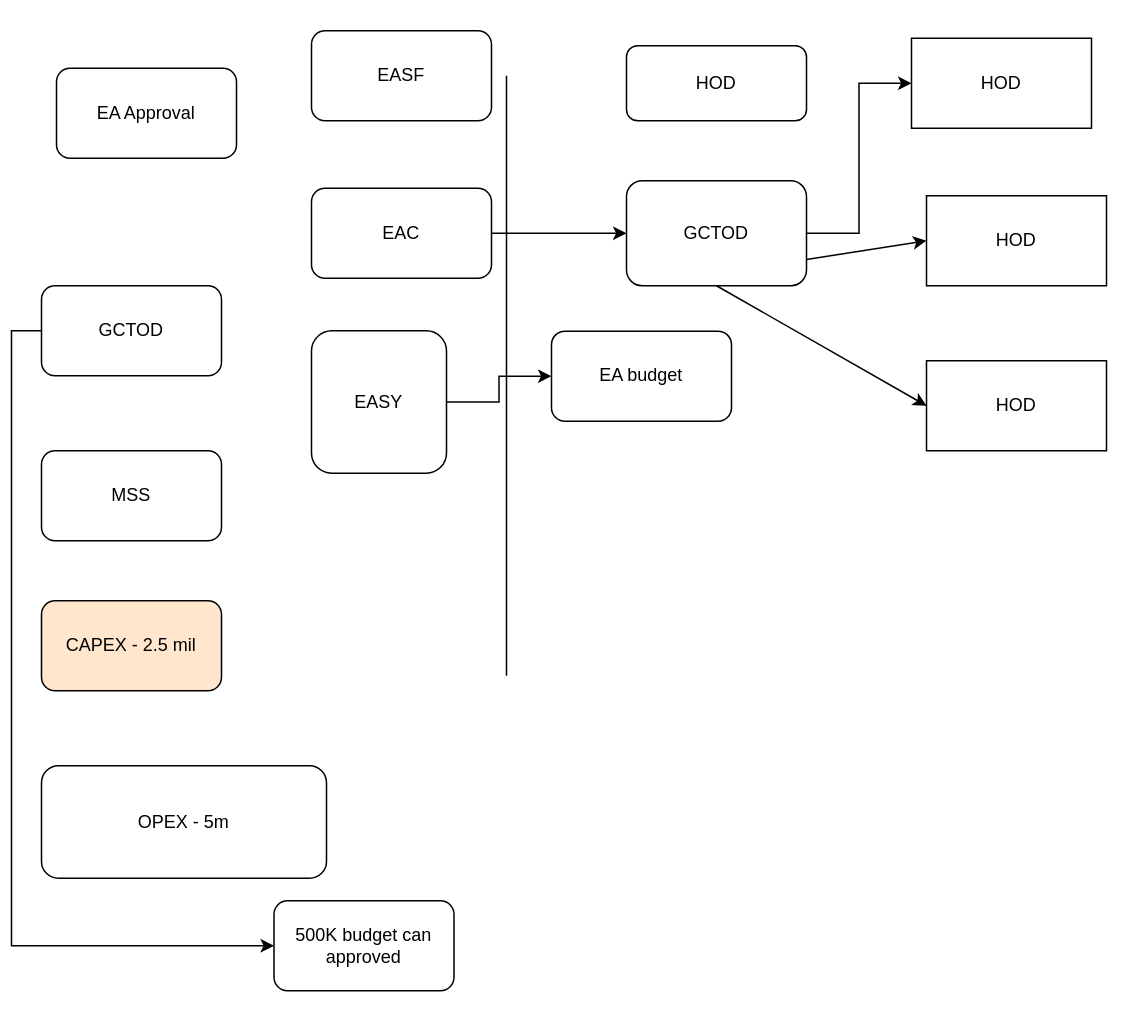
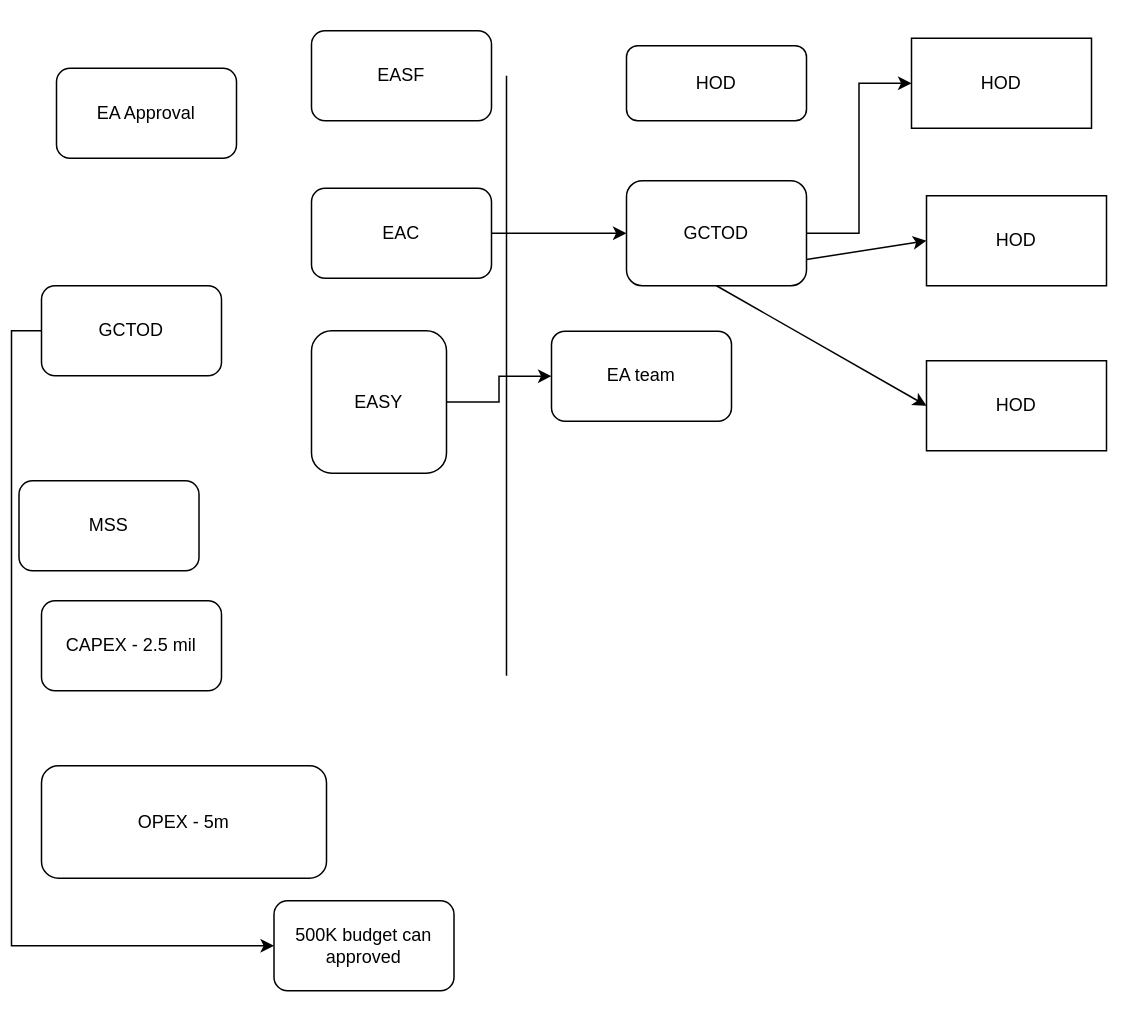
node "EA budget": label "EA budget" -> "EA team"
node "MSS": moved (131, 496) -> (109, 526)
node "CAPEX - 2.5 mil": fillcolor #ffe6cc -> #ffffff
